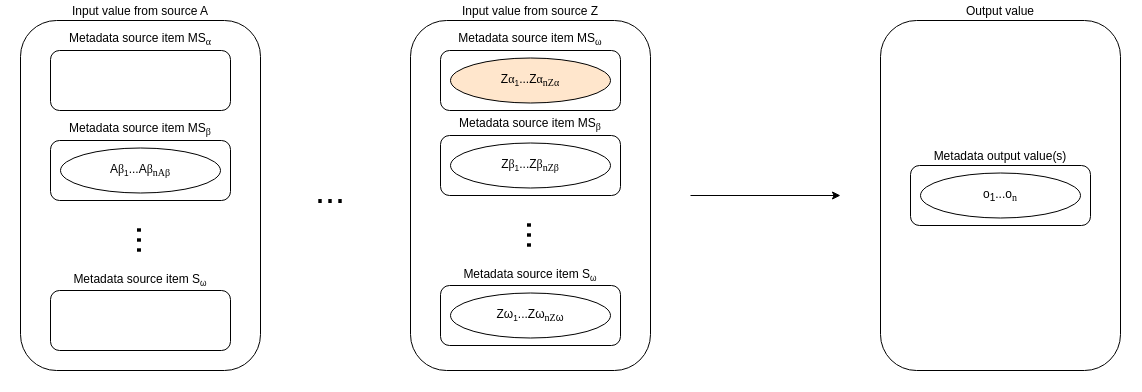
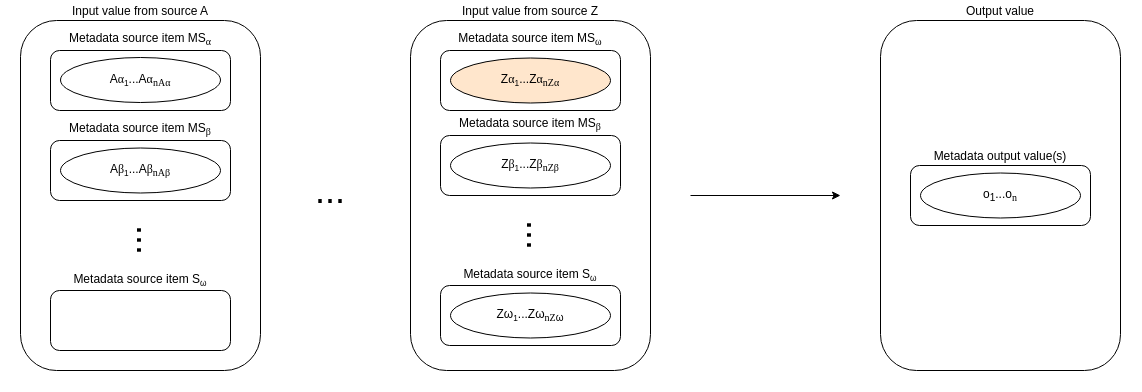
node "Aα1...AαnAα": added
